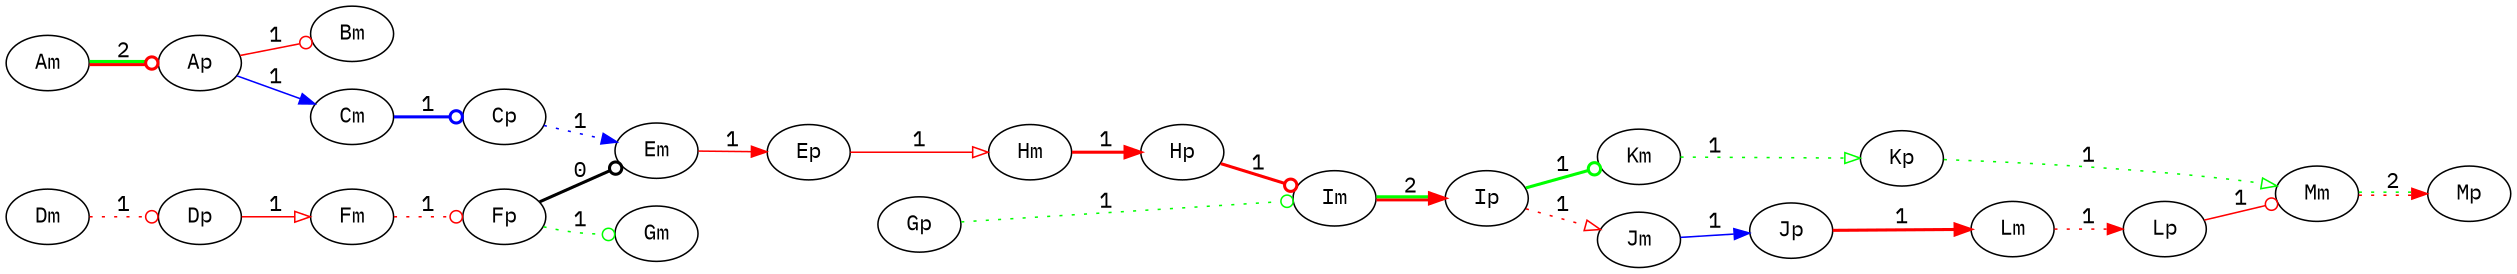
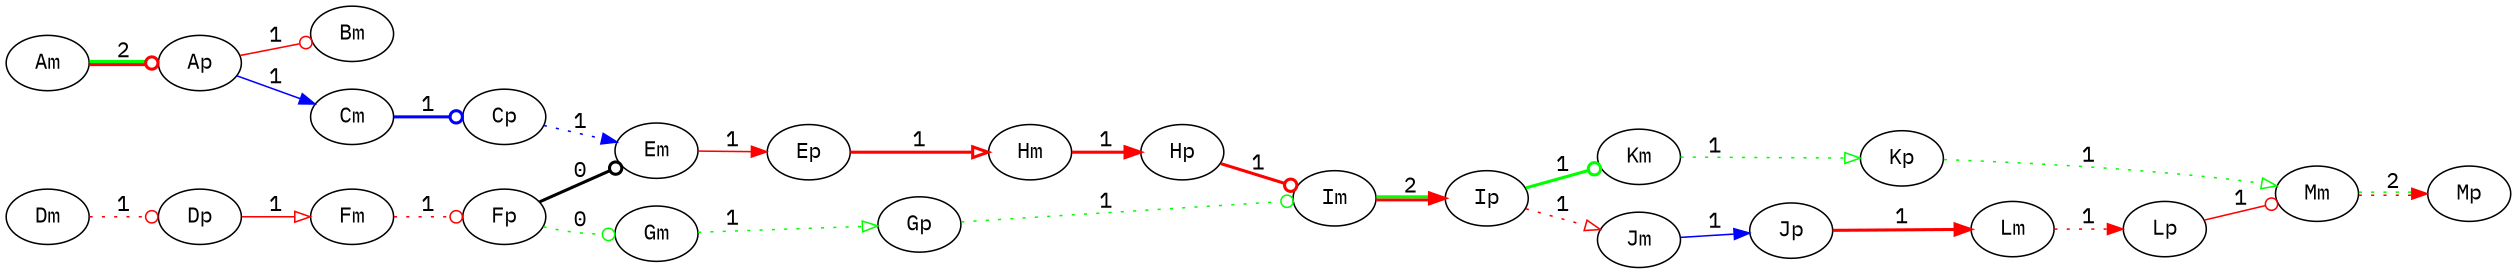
edge "Ep" -> "Hm": style solid -> bold
edge "Fp" -> "Gm": label "1" -> "0"
edge "Gm" -> "Gp": added, label "1"
